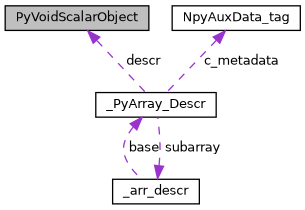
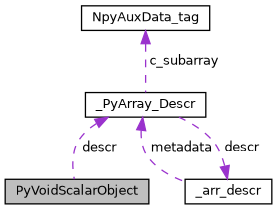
edge "_PyArray_Descr" -> "NpyAuxData_tag": label " c_metadata" -> " c_subarray"
edge "_PyArray_Descr" -> "PyVoidScalarObject": reversed
edge "_arr_descr" -> "_PyArray_Descr": label " base" -> " metadata"
edge "_PyArray_Descr" -> "_arr_descr": label " subarray" -> " descr"
